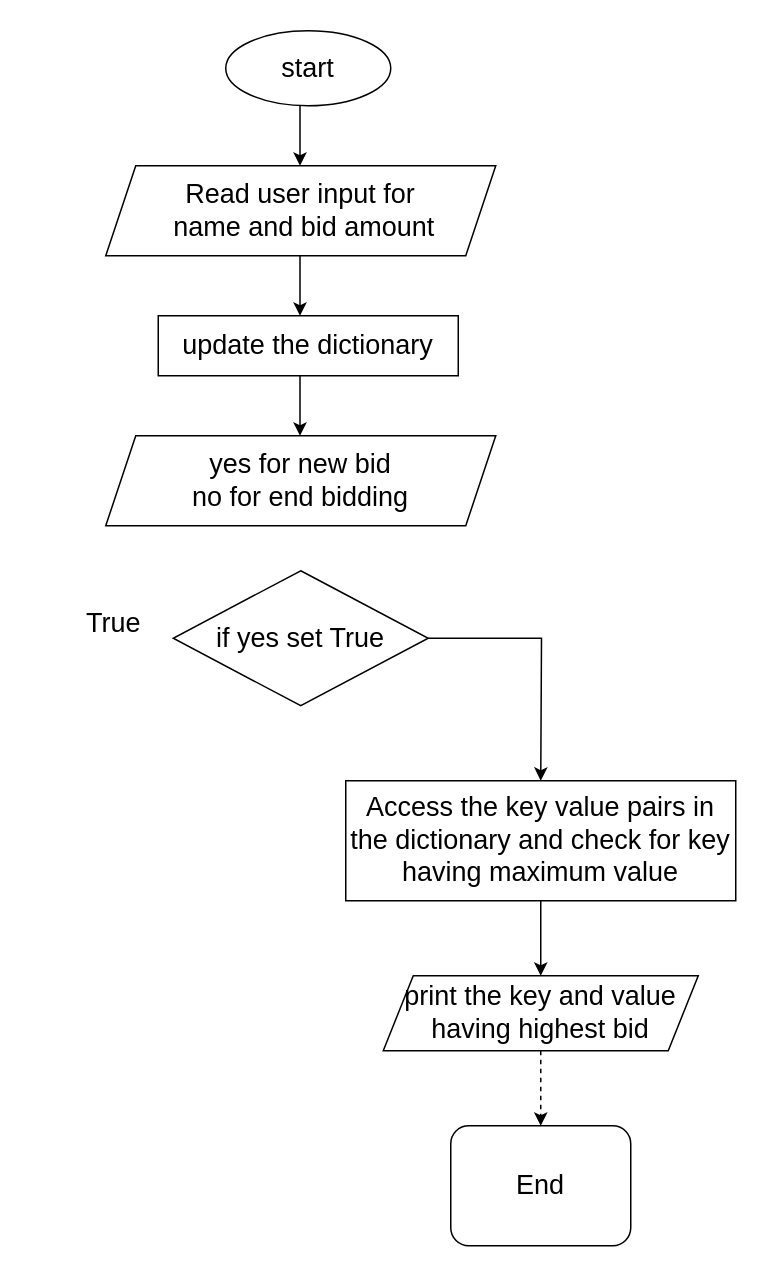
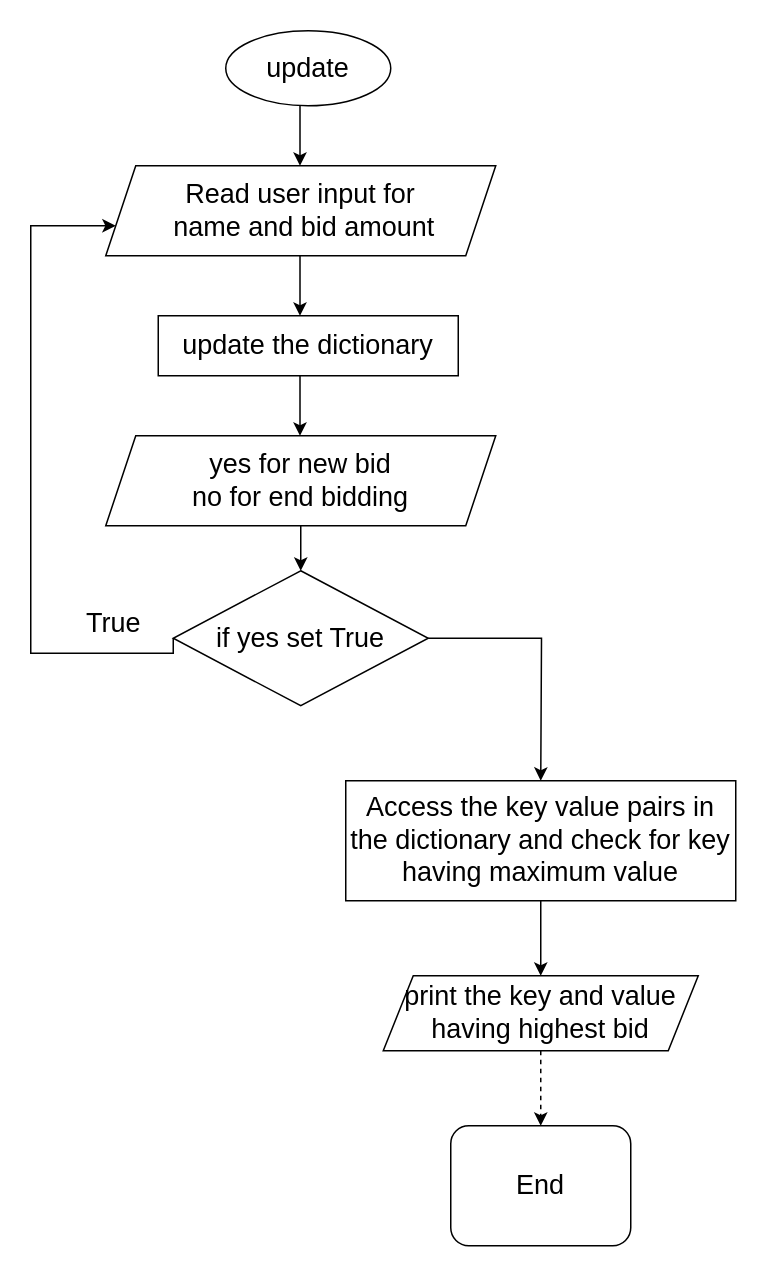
node "start": label "start" -> "update"
edge "if yes set True" -> "Read user input for name and bid amount": added
edge "yes for new bid no for end bidding" -> "if yes set True": added
